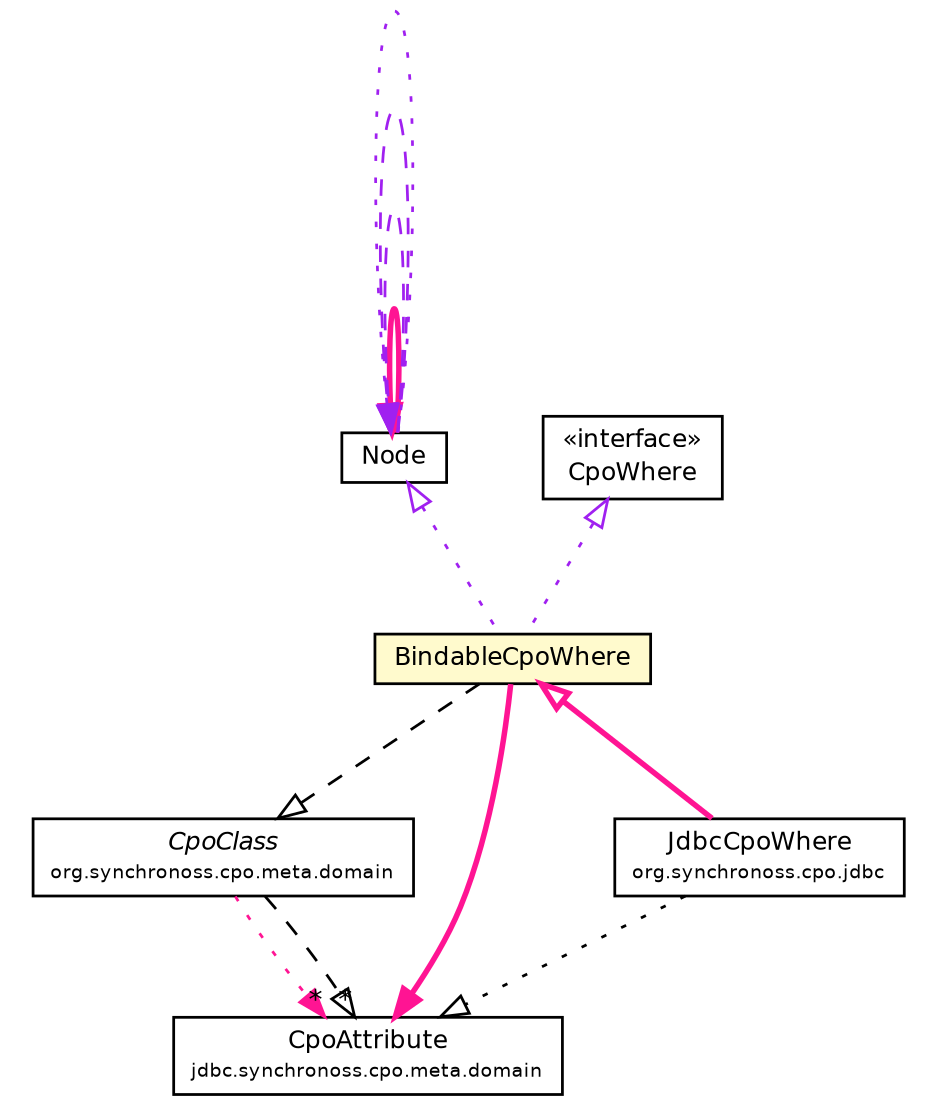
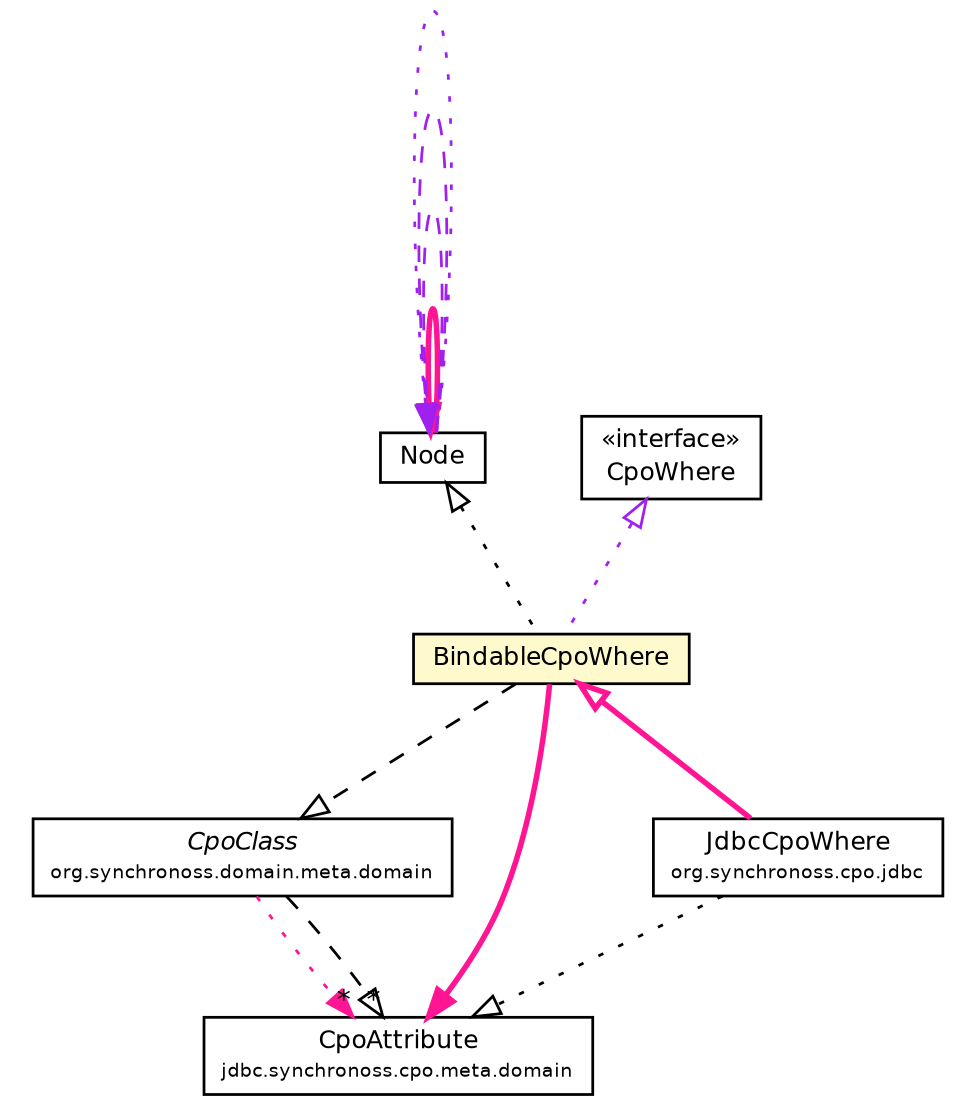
edge "BindableCpoWhere" -> "Node": color purple -> black
node "CpoClass": text "org.synchronoss.cpo.meta.domain" -> "org.synchronoss.domain.meta.domain"
